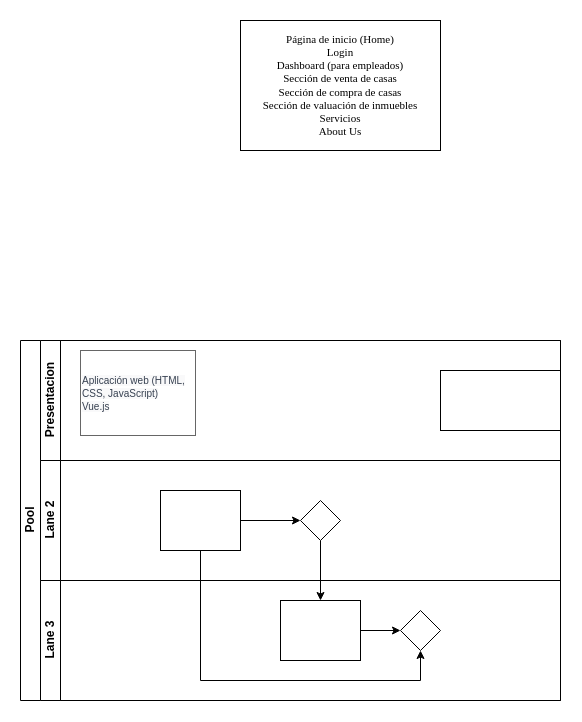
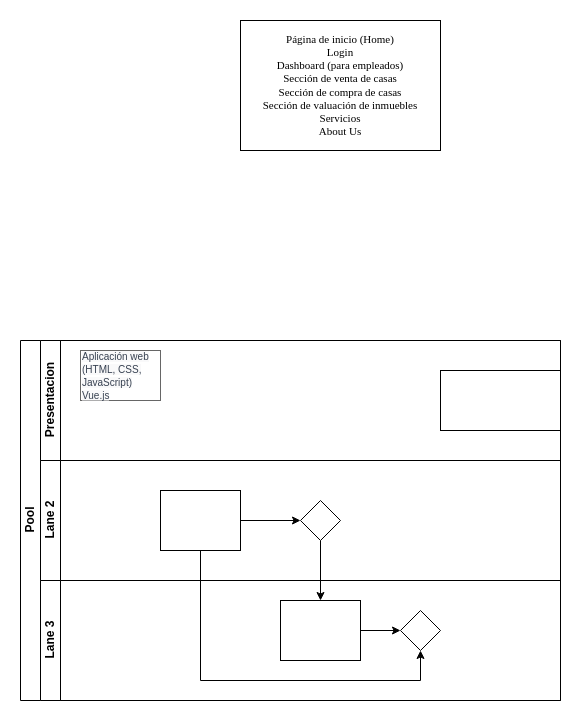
node "Aplicación web (HTML, CSS, JavaScript) Vue.js": size 115x85 -> 80x50
